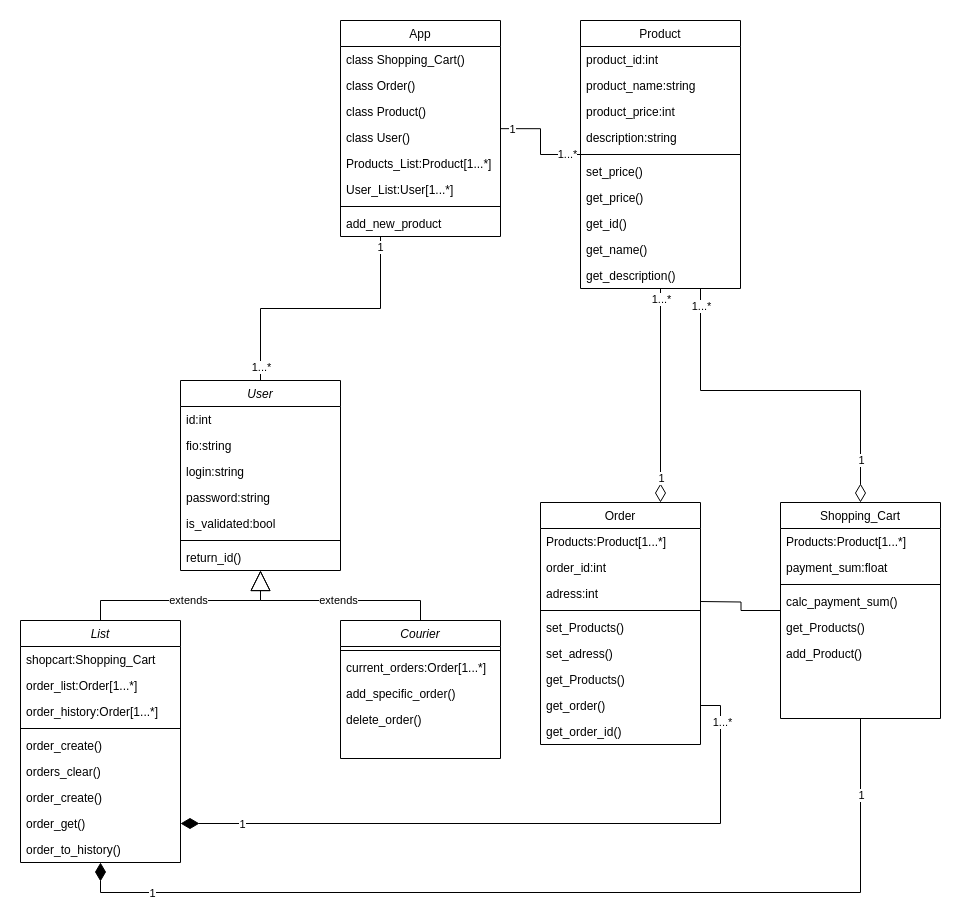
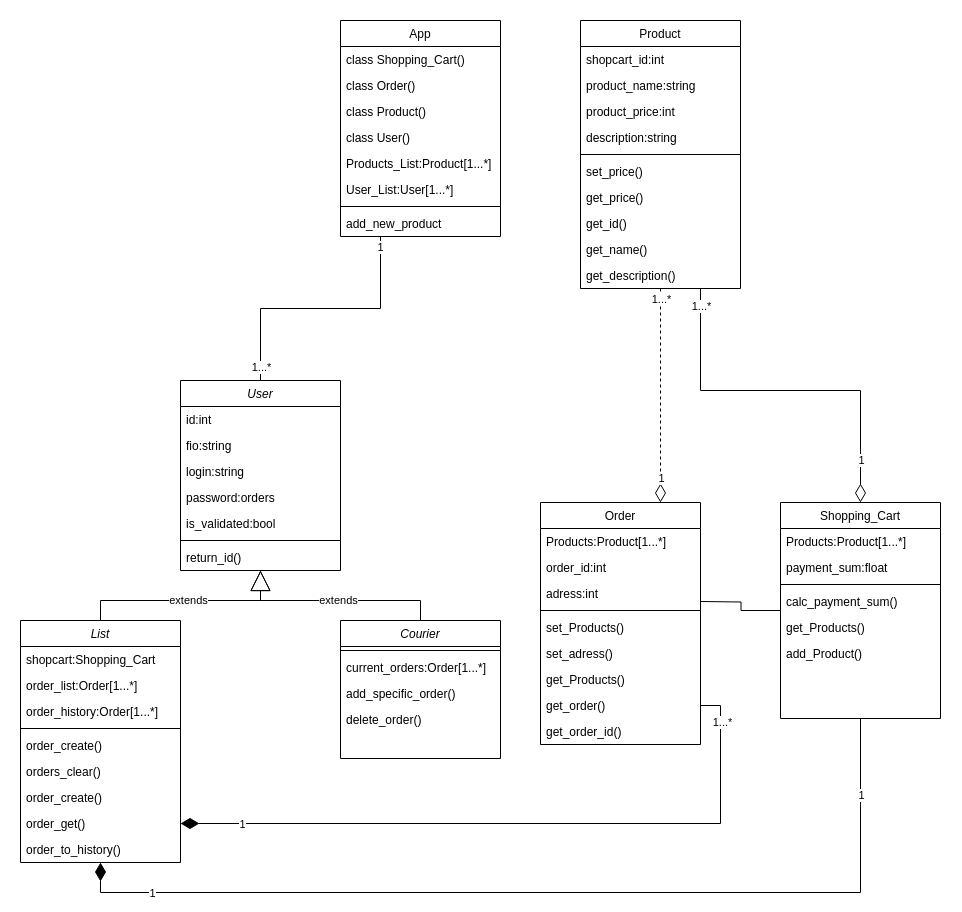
node "product_id:int": label "product_id:int" -> "shopcart_id:int"
edge "class User()" -- "Product": removed, labels "1", "1...*"
edge "Product" -> "Order": style solid -> dashed
node "password:string": label "password:string" -> "password:orders"
